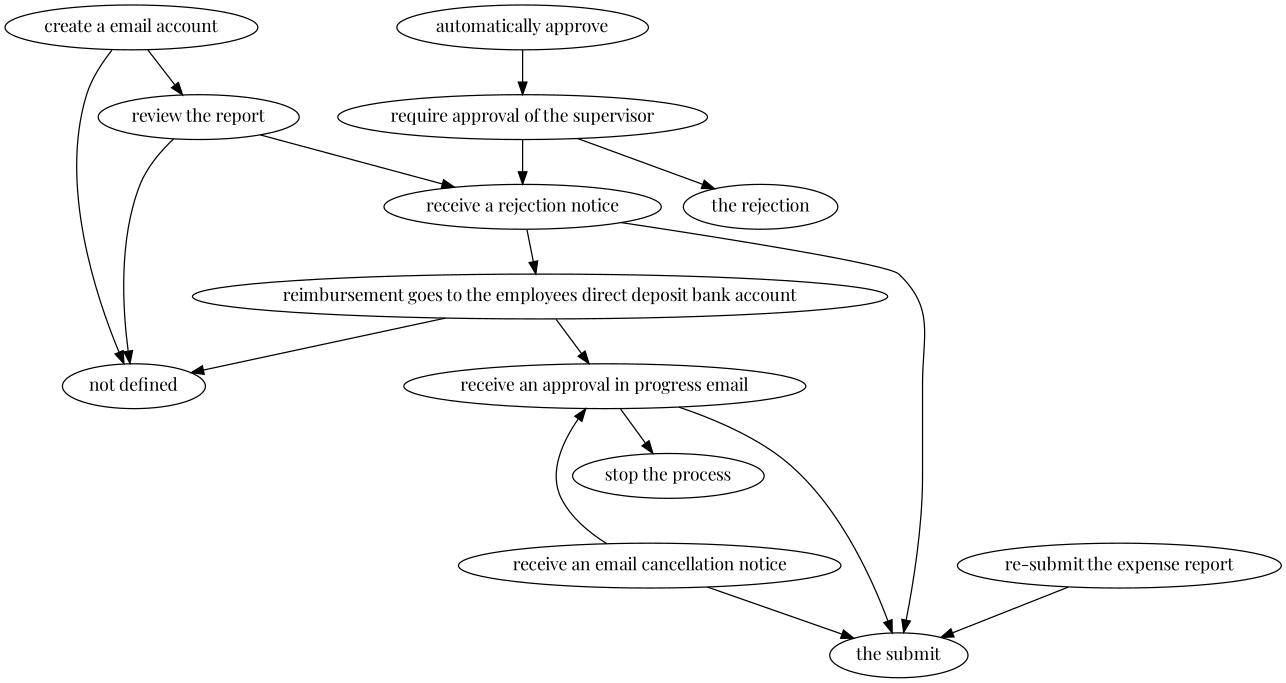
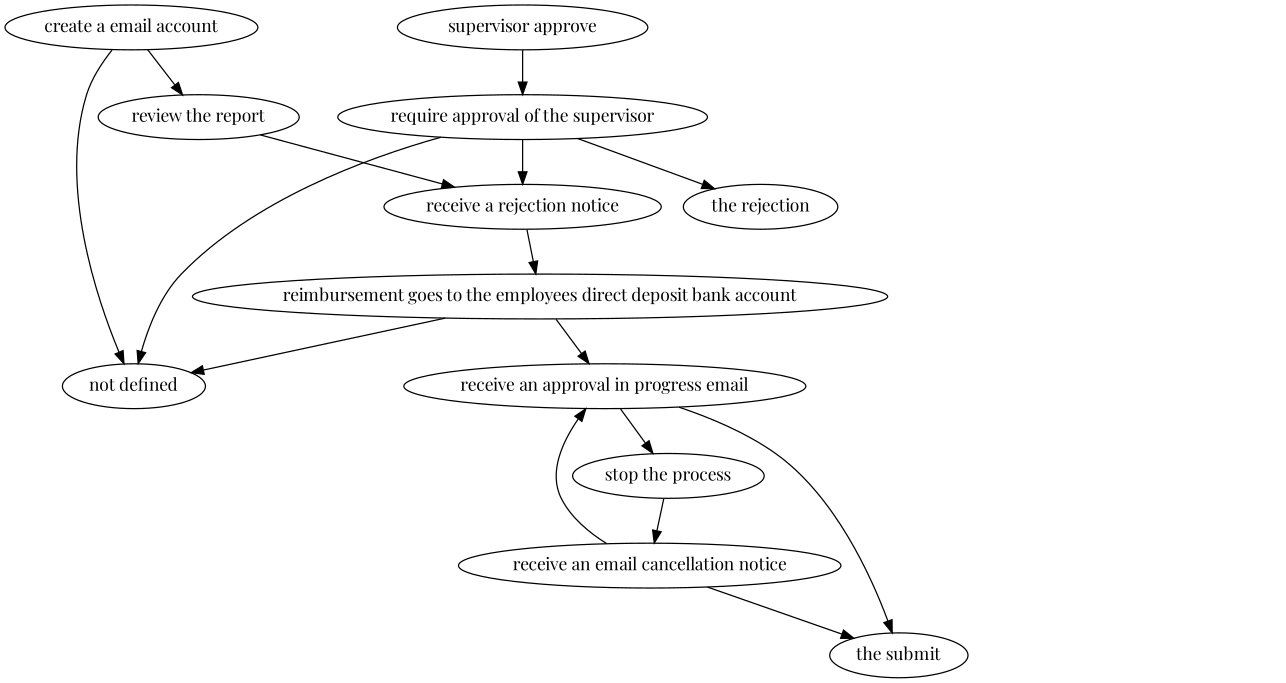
node "automatically approve": label "automatically approve" -> "supervisor approve"
edge "review the report" -> "not defined": now "require approval of the supervisor" -> "not defined"
edge "receive a rejection notice" -> "the submit": removed
edge "stop the process" -> "receive an email cancellation notice": added
node "re-submit the expense report": removed
